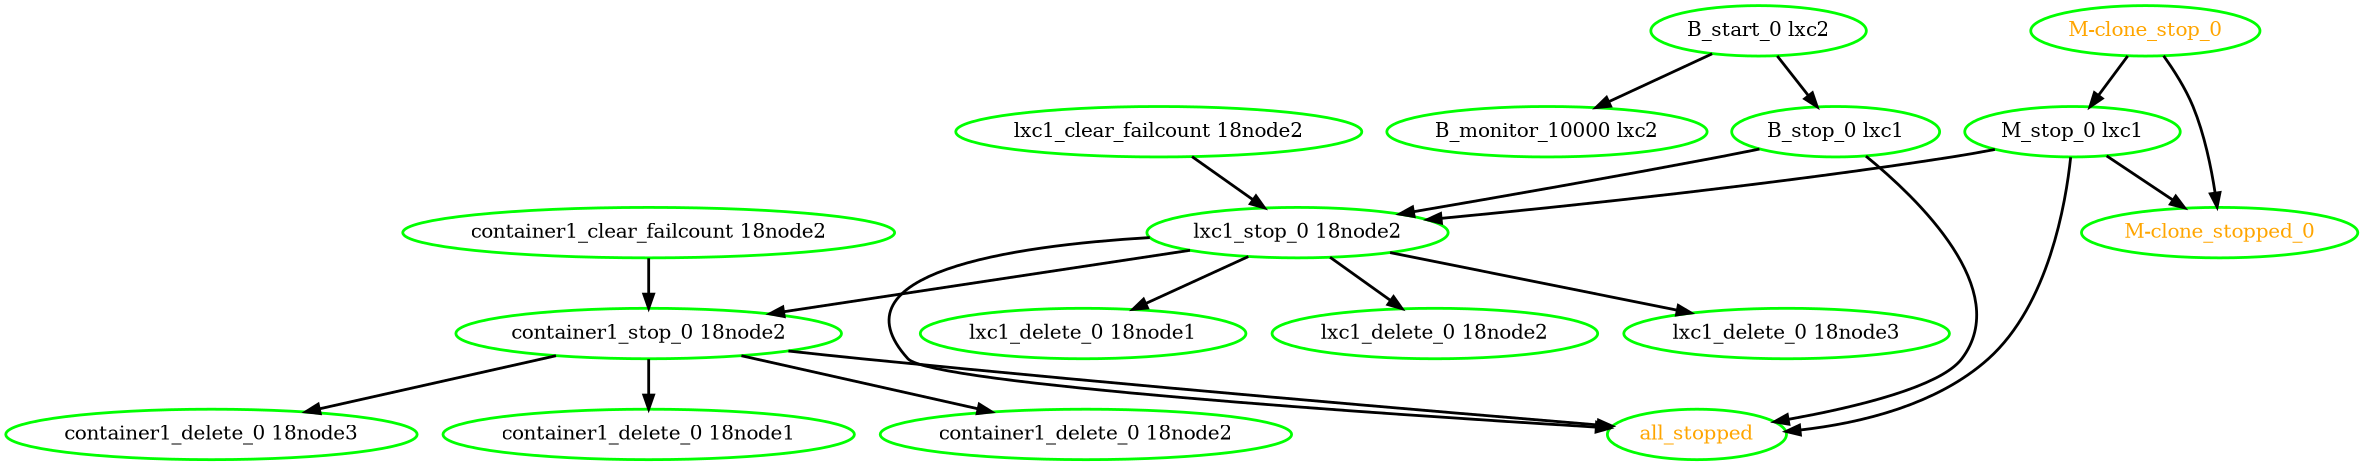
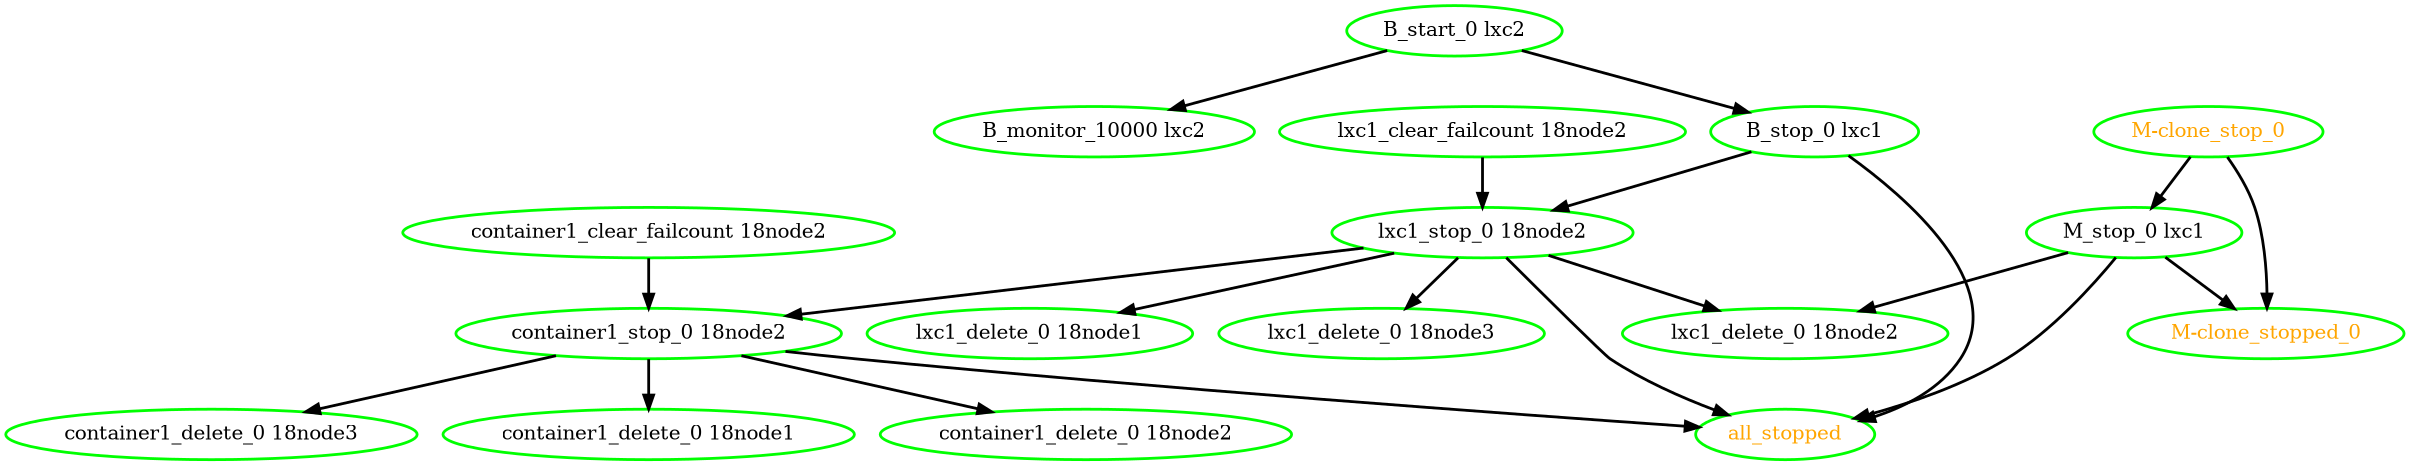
edge "M_stop_0 lxc1" -> "lxc1_stop_0 18node2": now "M_stop_0 lxc1" -> "lxc1_delete_0 18node2"
